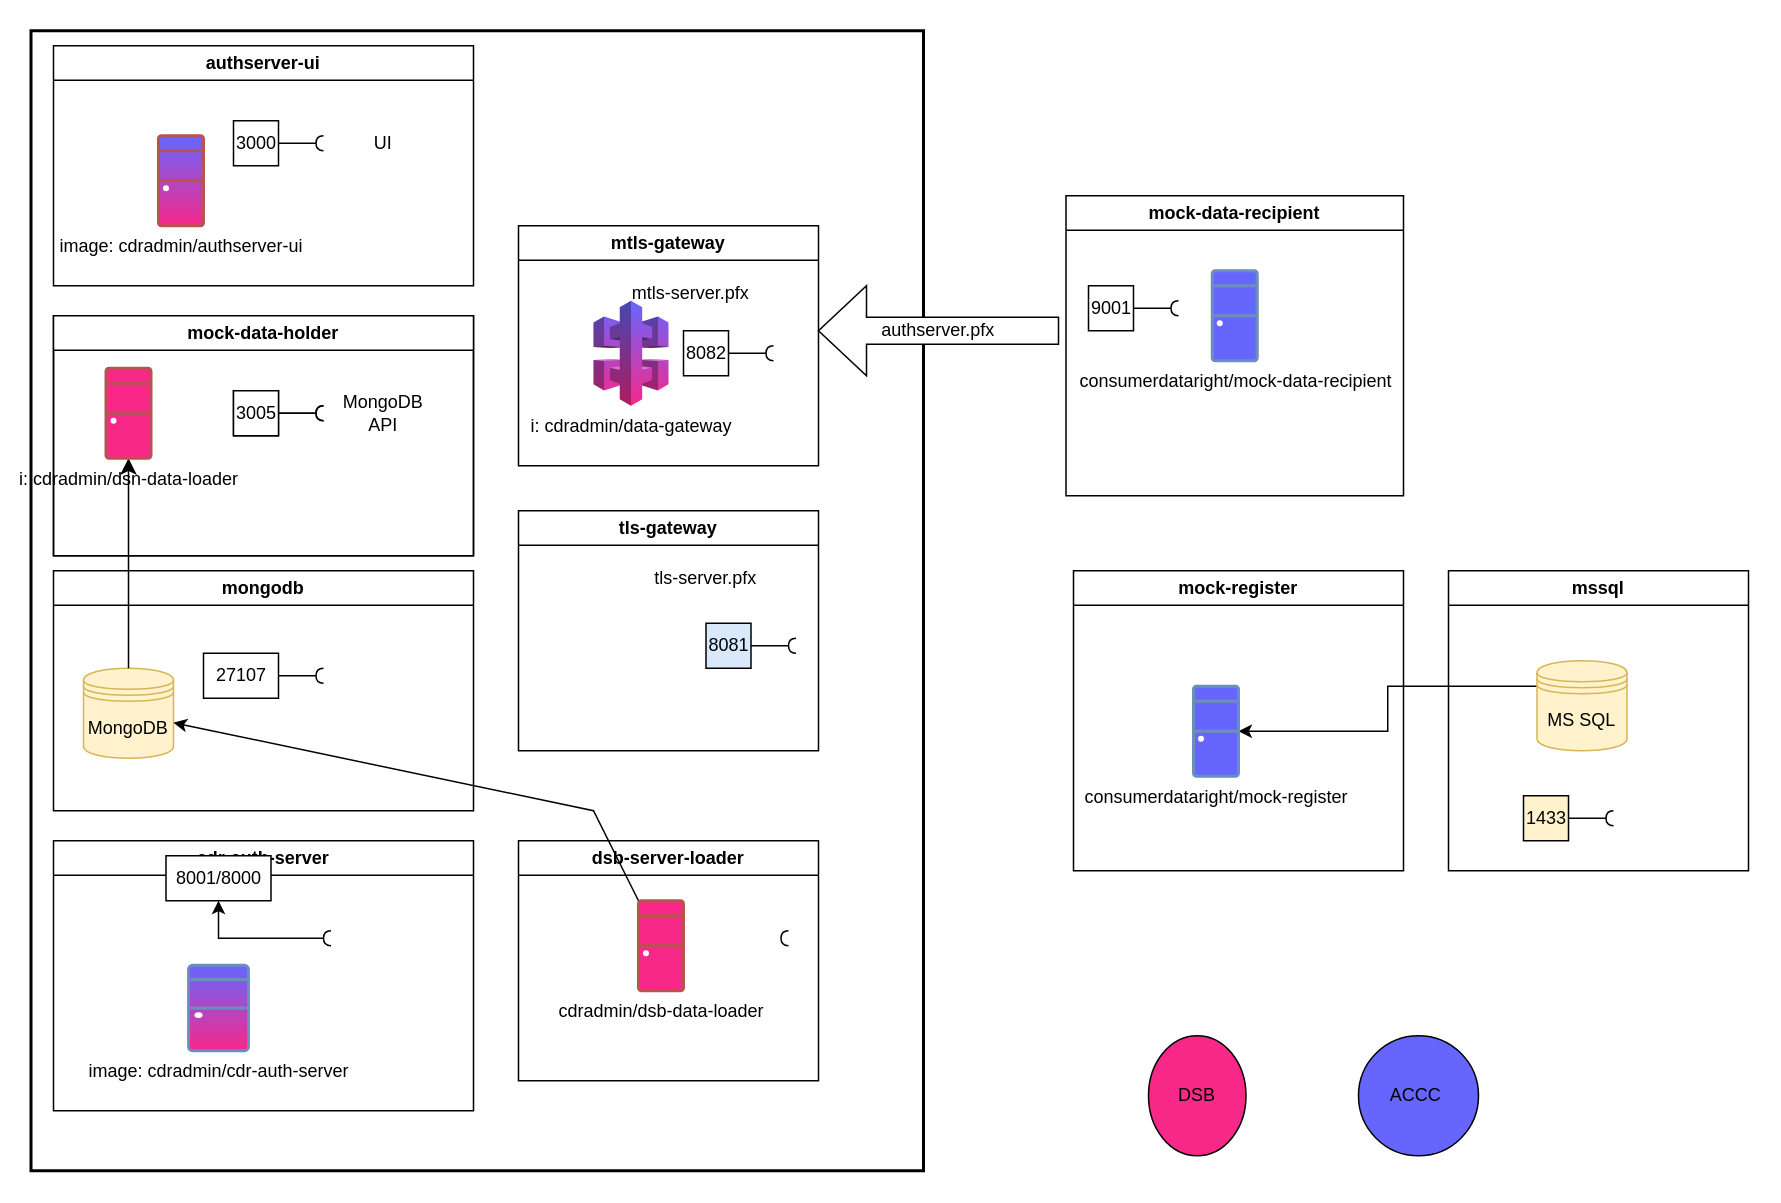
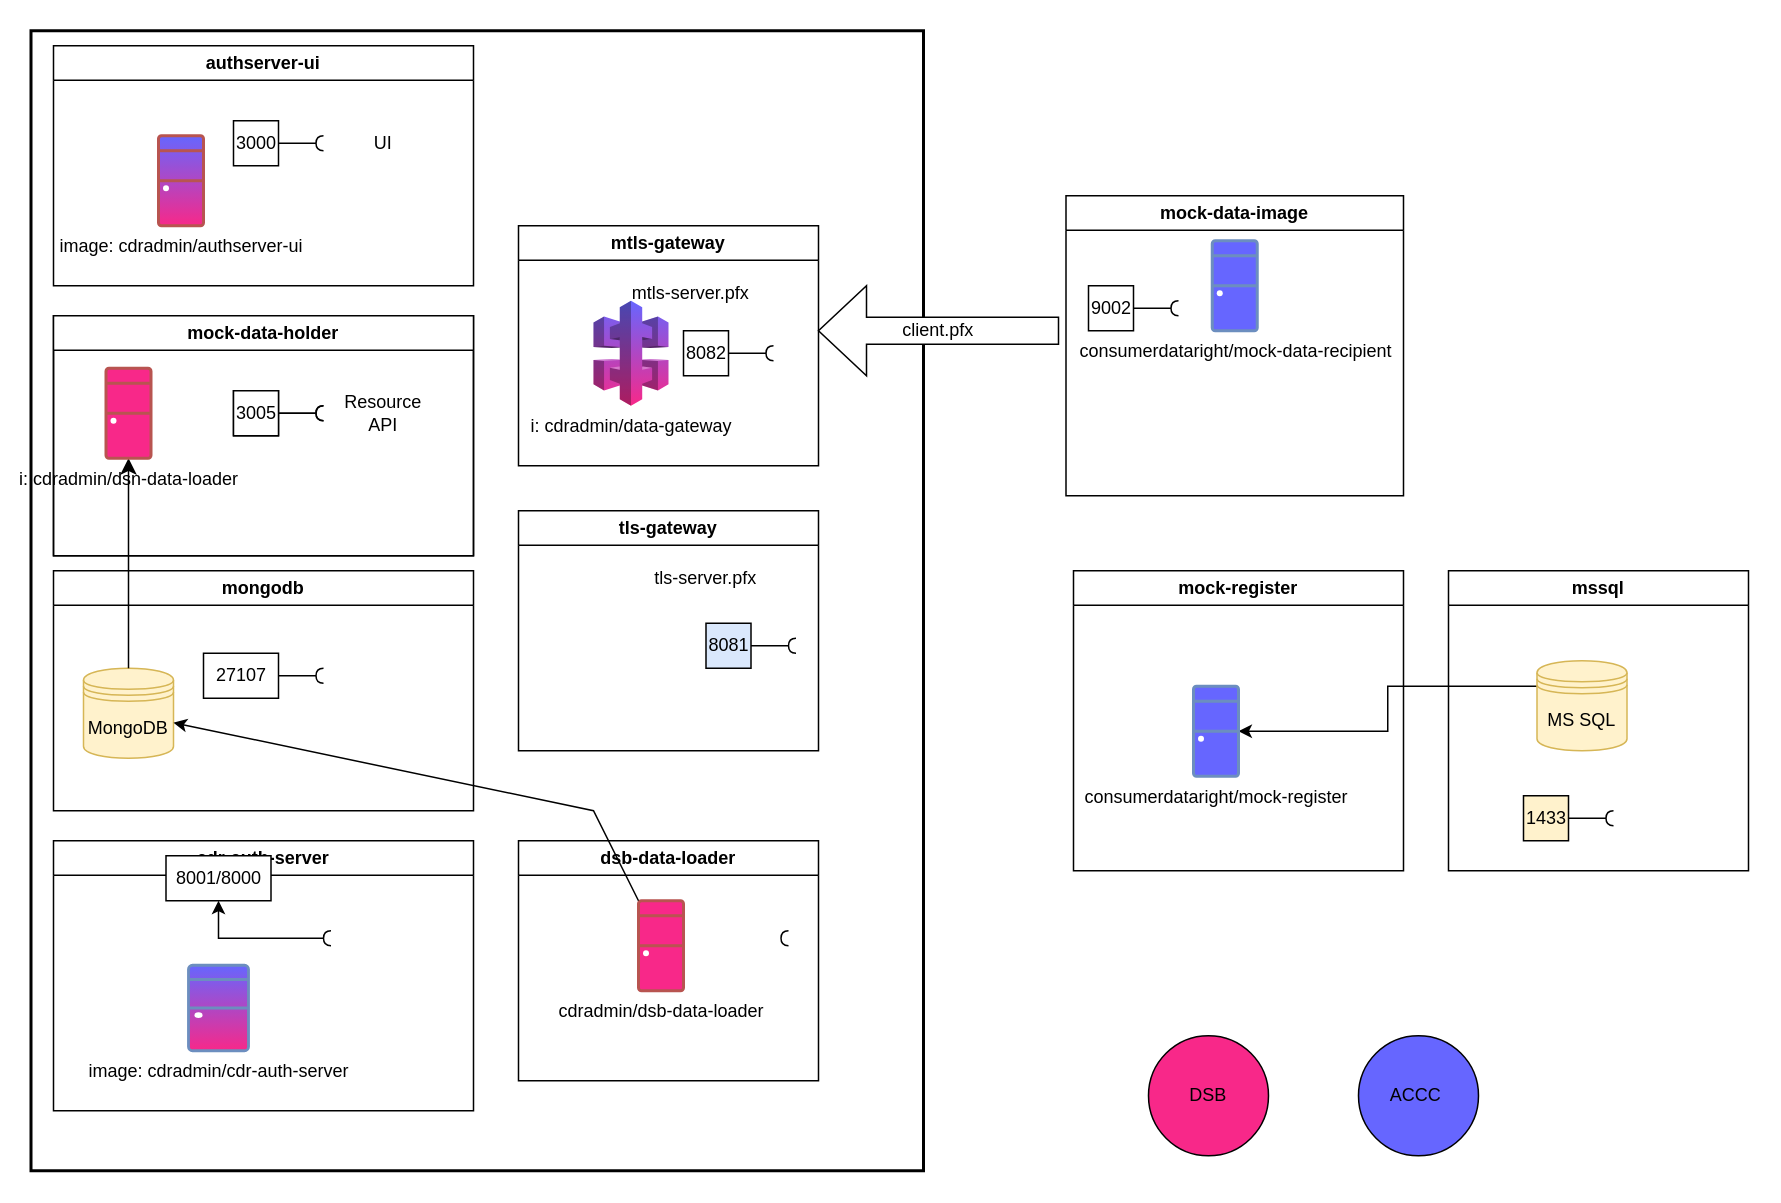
node "mock-data-recipient": label "mock-data-recipient" -> "mock-data-image"
node "9001": label "9001" -> "9002"
node "consumerdataright/mock-data-recipient": moved (1235, 316) -> (1235, 286)
node "authserver.pfx": label "authserver.pfx" -> "client.pfx"
node "MongoDB API": label "MongoDB API" -> "Resource API"
node "dsb-server-loader": label "dsb-server-loader" -> "dsb-data-loader"
node "DSB": size 98x120 -> 120x120
